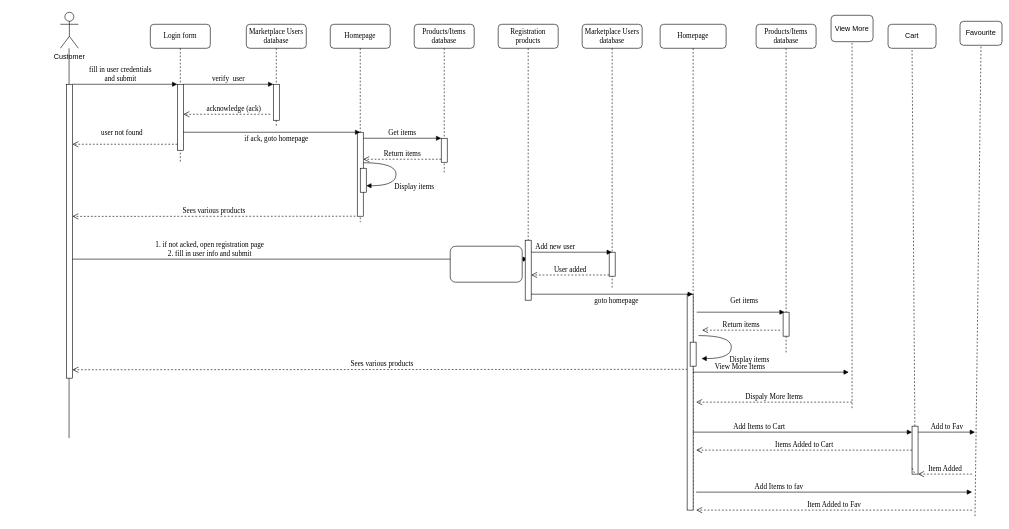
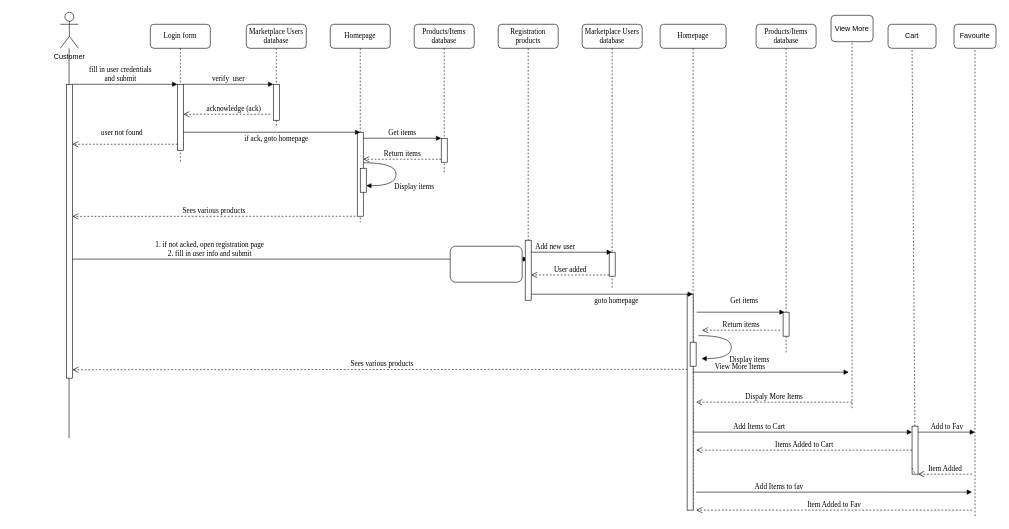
node "Favourite": moved (981, 33) -> (975, 36)
